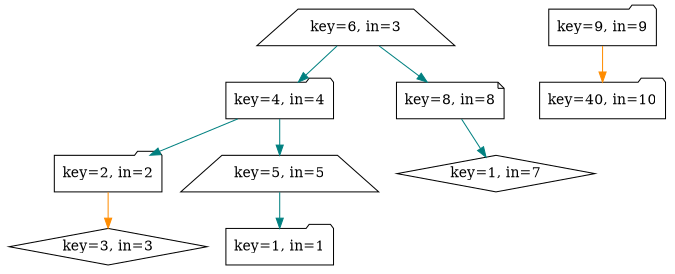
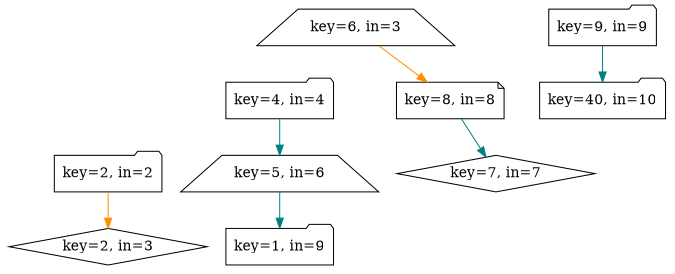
edge "key=9, in=9" -> "key=40, in=10": color darkorange -> teal
edge "key=6, in=3" -> "key=4, in=4": removed
edge "key=6, in=3" -> "key=8, in=8": color teal -> darkorange
edge "key=4, in=4" -> "key=2, in=2": removed
node "key=5, in=5": label "key=5, in=5" -> "key=5, in=6"
node "key=1, in=7": label "key=1, in=7" -> "key=7, in=7"
node "key=3, in=3": label "key=3, in=3" -> "key=2, in=3"
node "key=1, in=1": label "key=1, in=1" -> "key=1, in=9"
